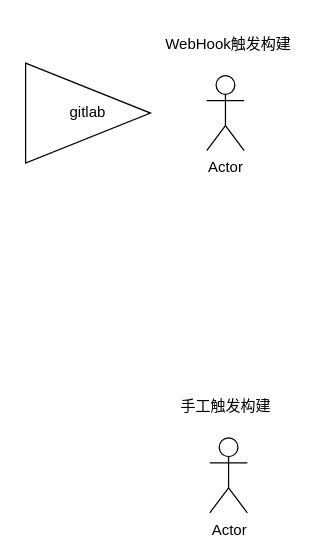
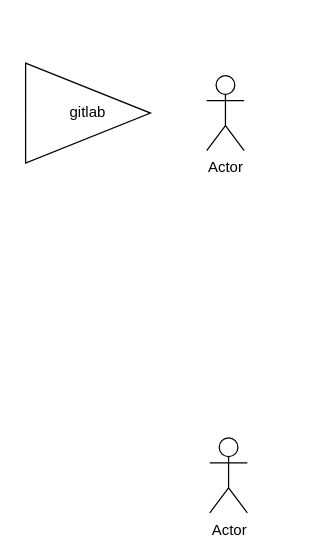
node "WebHook触发构建": removed
node "手工触发构建": removed
